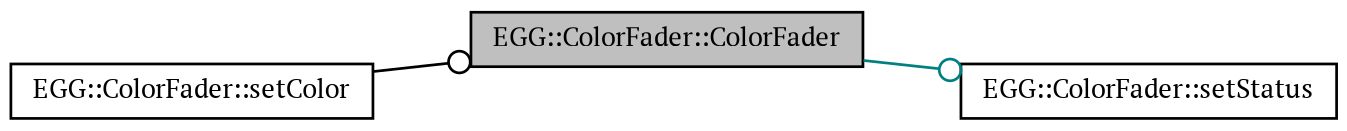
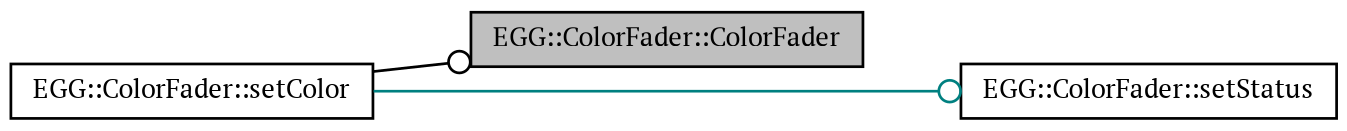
edge "EGG::ColorFader::ColorFader" -> "EGG::ColorFader::setStatus": now "EGG::ColorFader::setColor" -> "EGG::ColorFader::setStatus"
